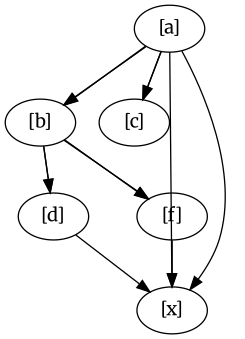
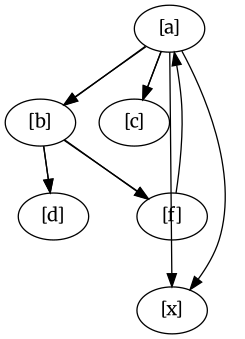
edge "[f]" -> "[x]": now "[f]" -> "[a]"
edge "[d]" -> "[x]": removed
